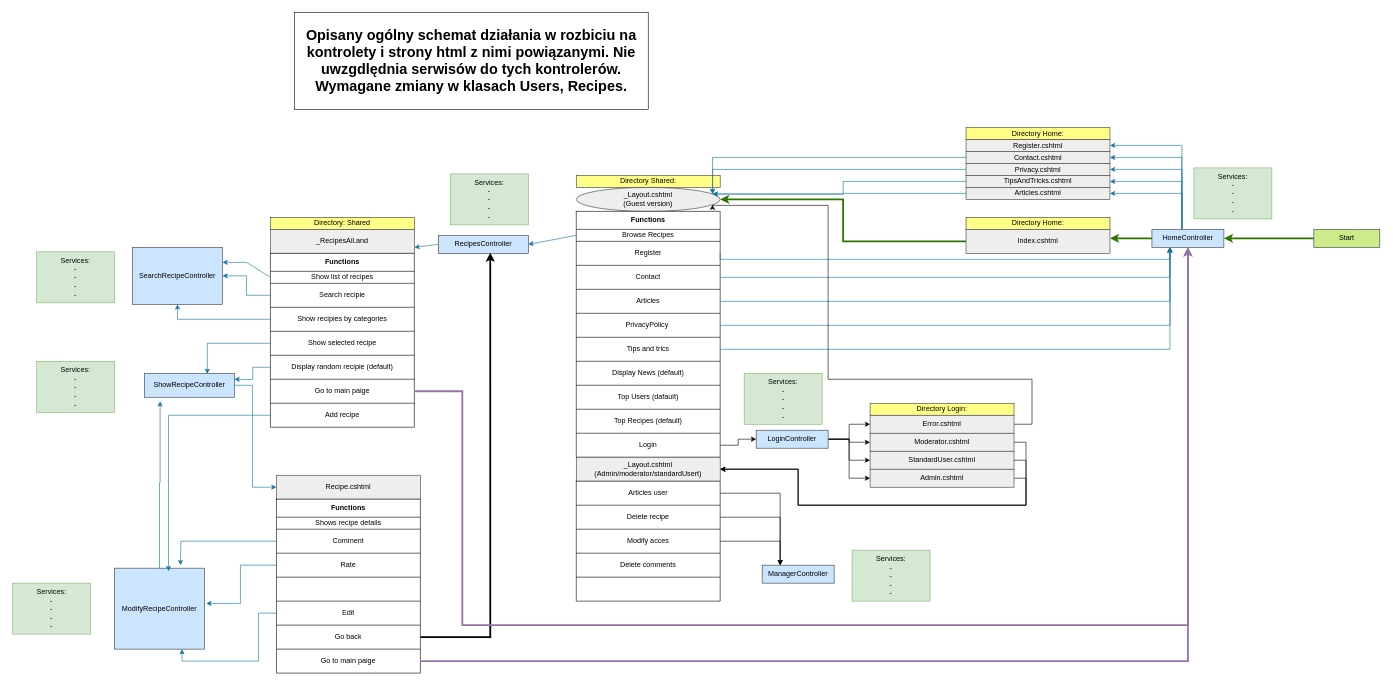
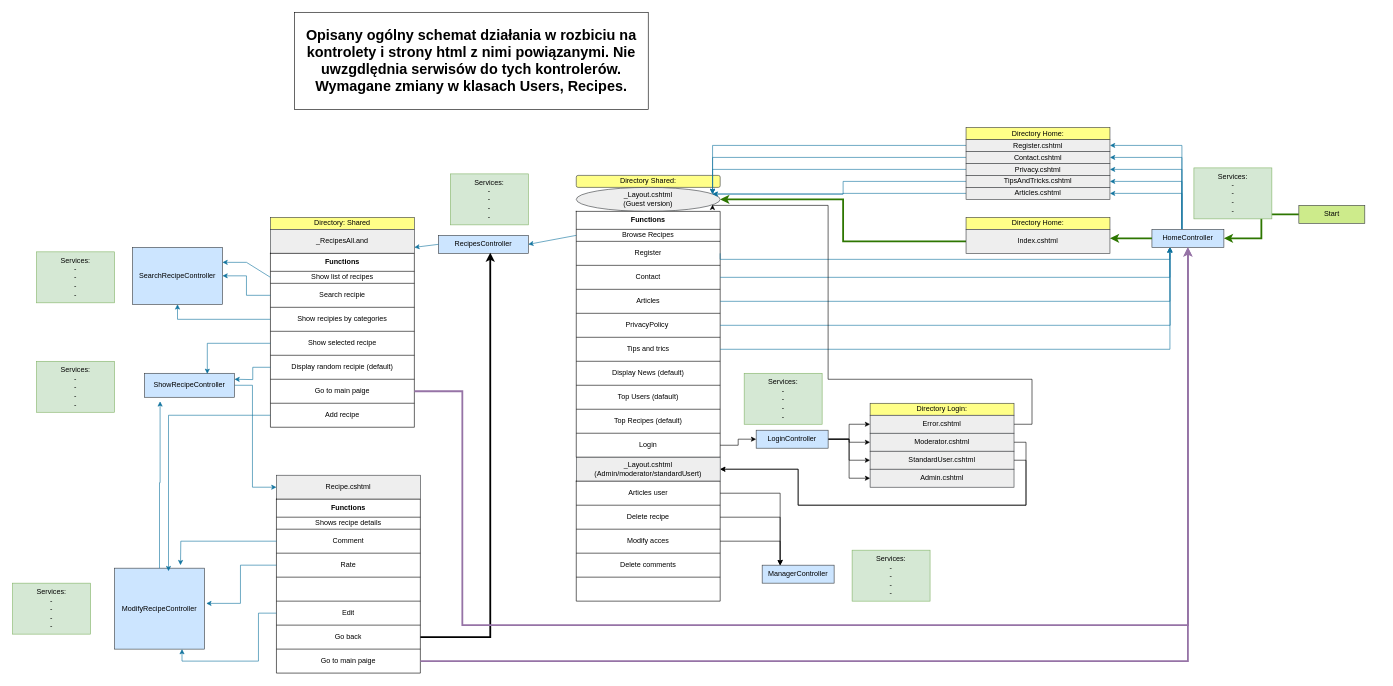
edge "Register.cshtml" -> "_Layout.cshtml (Guest version)": added
node "Directory Shared:": shape rectangle -> rounded rectangle
node "Start": moved (1347, 239) -> (1332, 215)
edge "Admin.cshtml" -> "_Layout.cshtml (Admin/moderator/standardUsert)": removed
